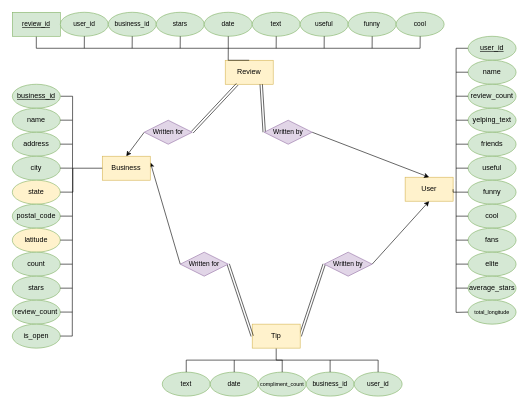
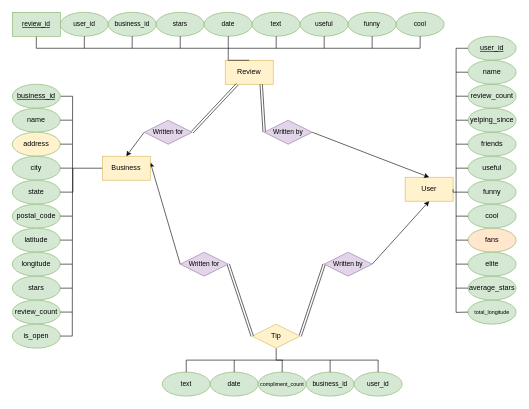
node "yelping_text": label "yelping_text" -> "yelping_since"
node "address": fillcolor #d5e8d4 -> #fff2cc
node "state": fillcolor #fff2cc -> #d5e8d4
node "latitude": fillcolor #fff2cc -> #d5e8d4
node "fans": fillcolor #d5e8d4 -> #ffe6cc
node "count": label "count" -> "longitude"
node "Tip": shape rectangle -> diamond
